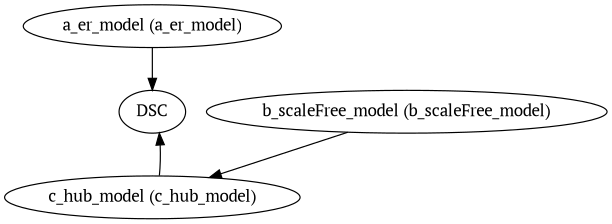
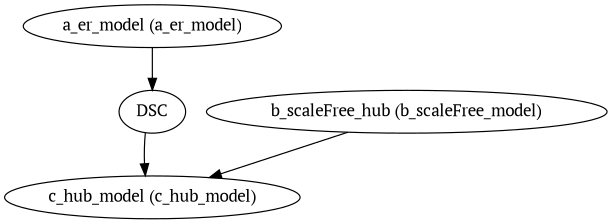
node "b_scaleFree_model (b_scaleFree_model)": label "b_scaleFree_model (b_scaleFree_model)" -> "b_scaleFree_hub (b_scaleFree_model)"
edge "c_hub_model (c_hub_model)" -> "DSC": reversed
